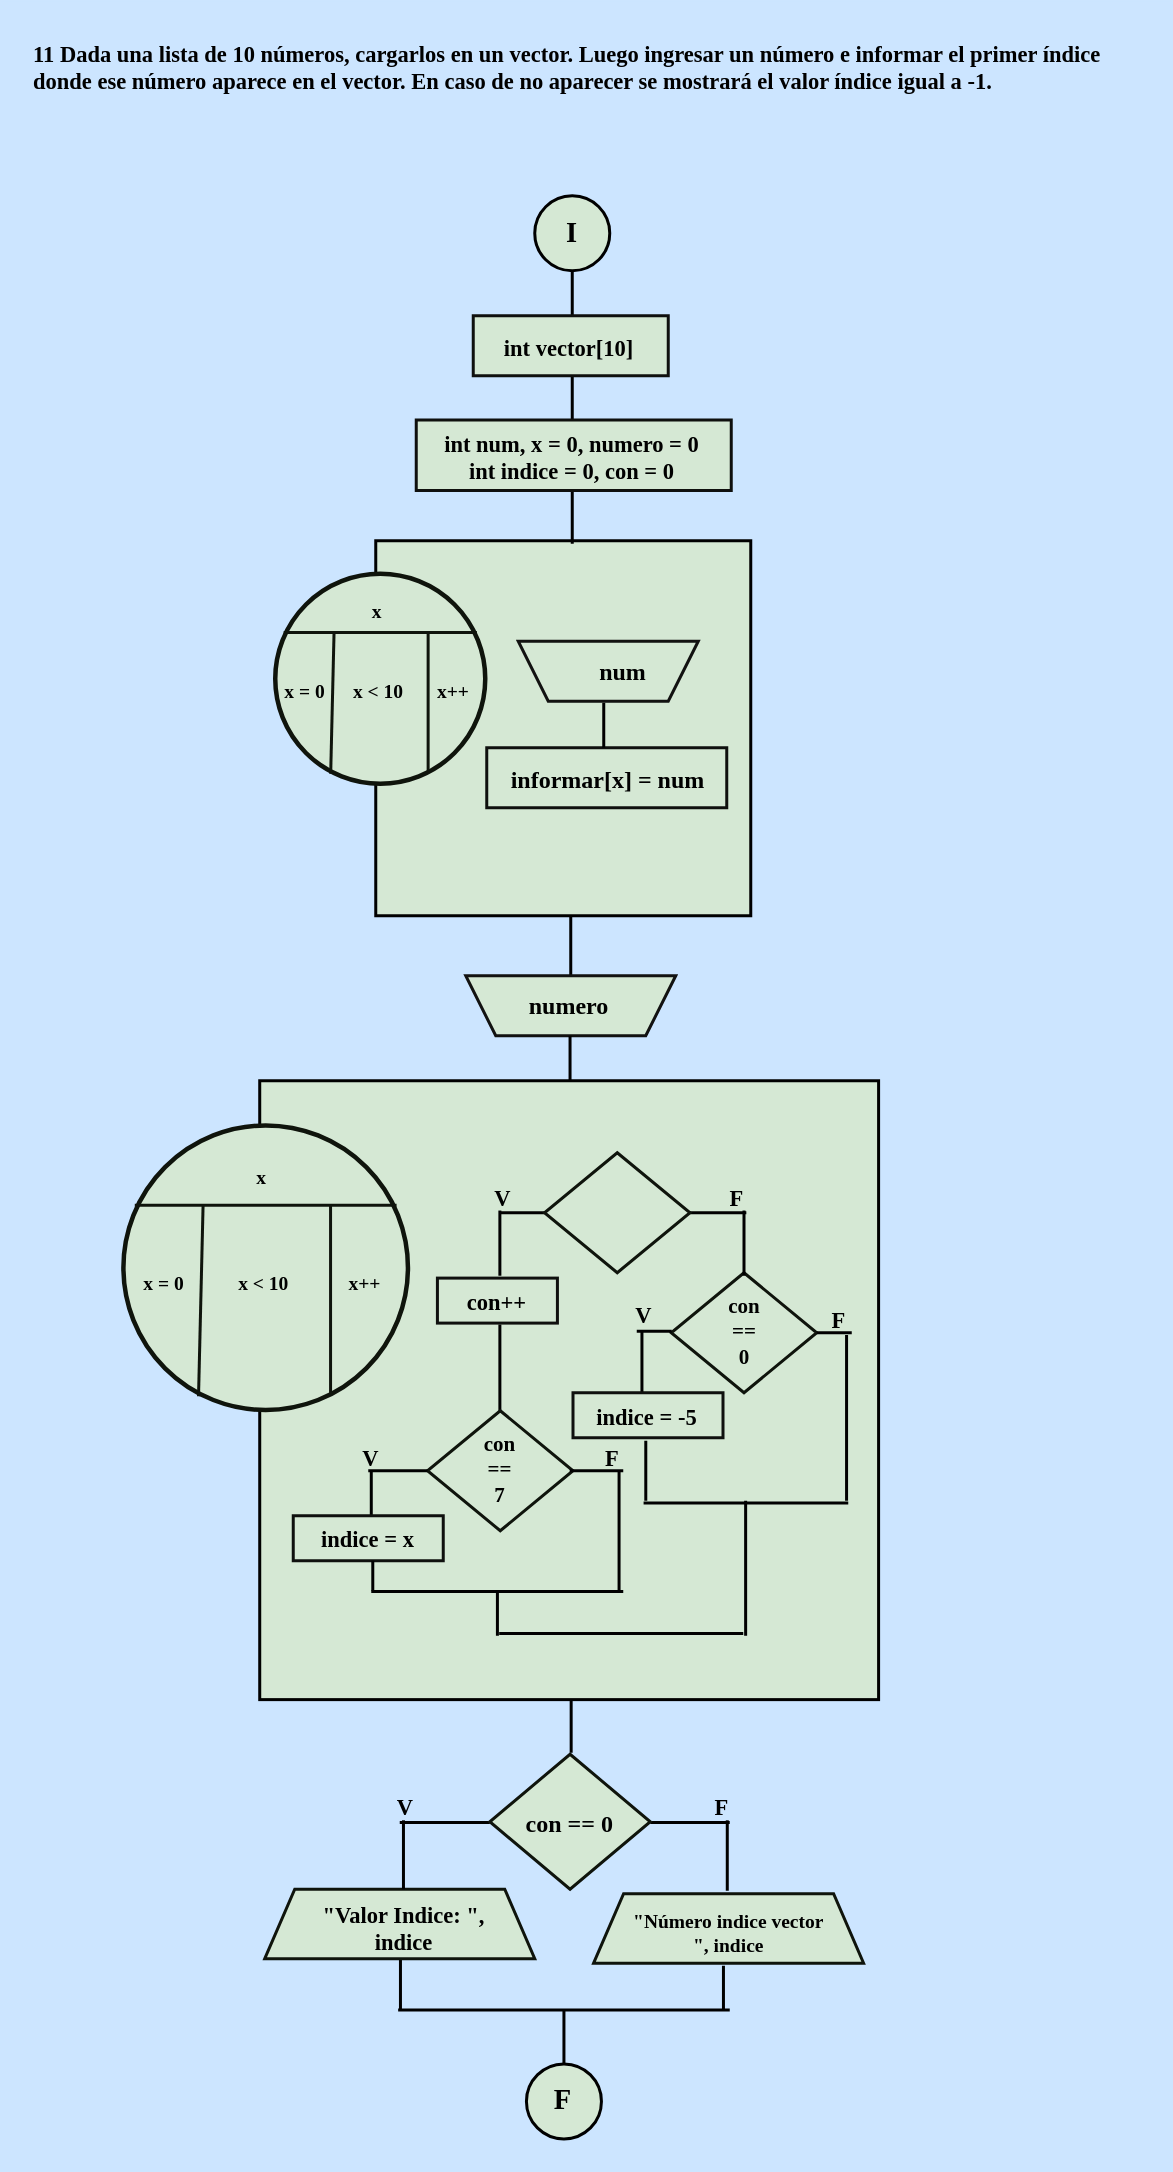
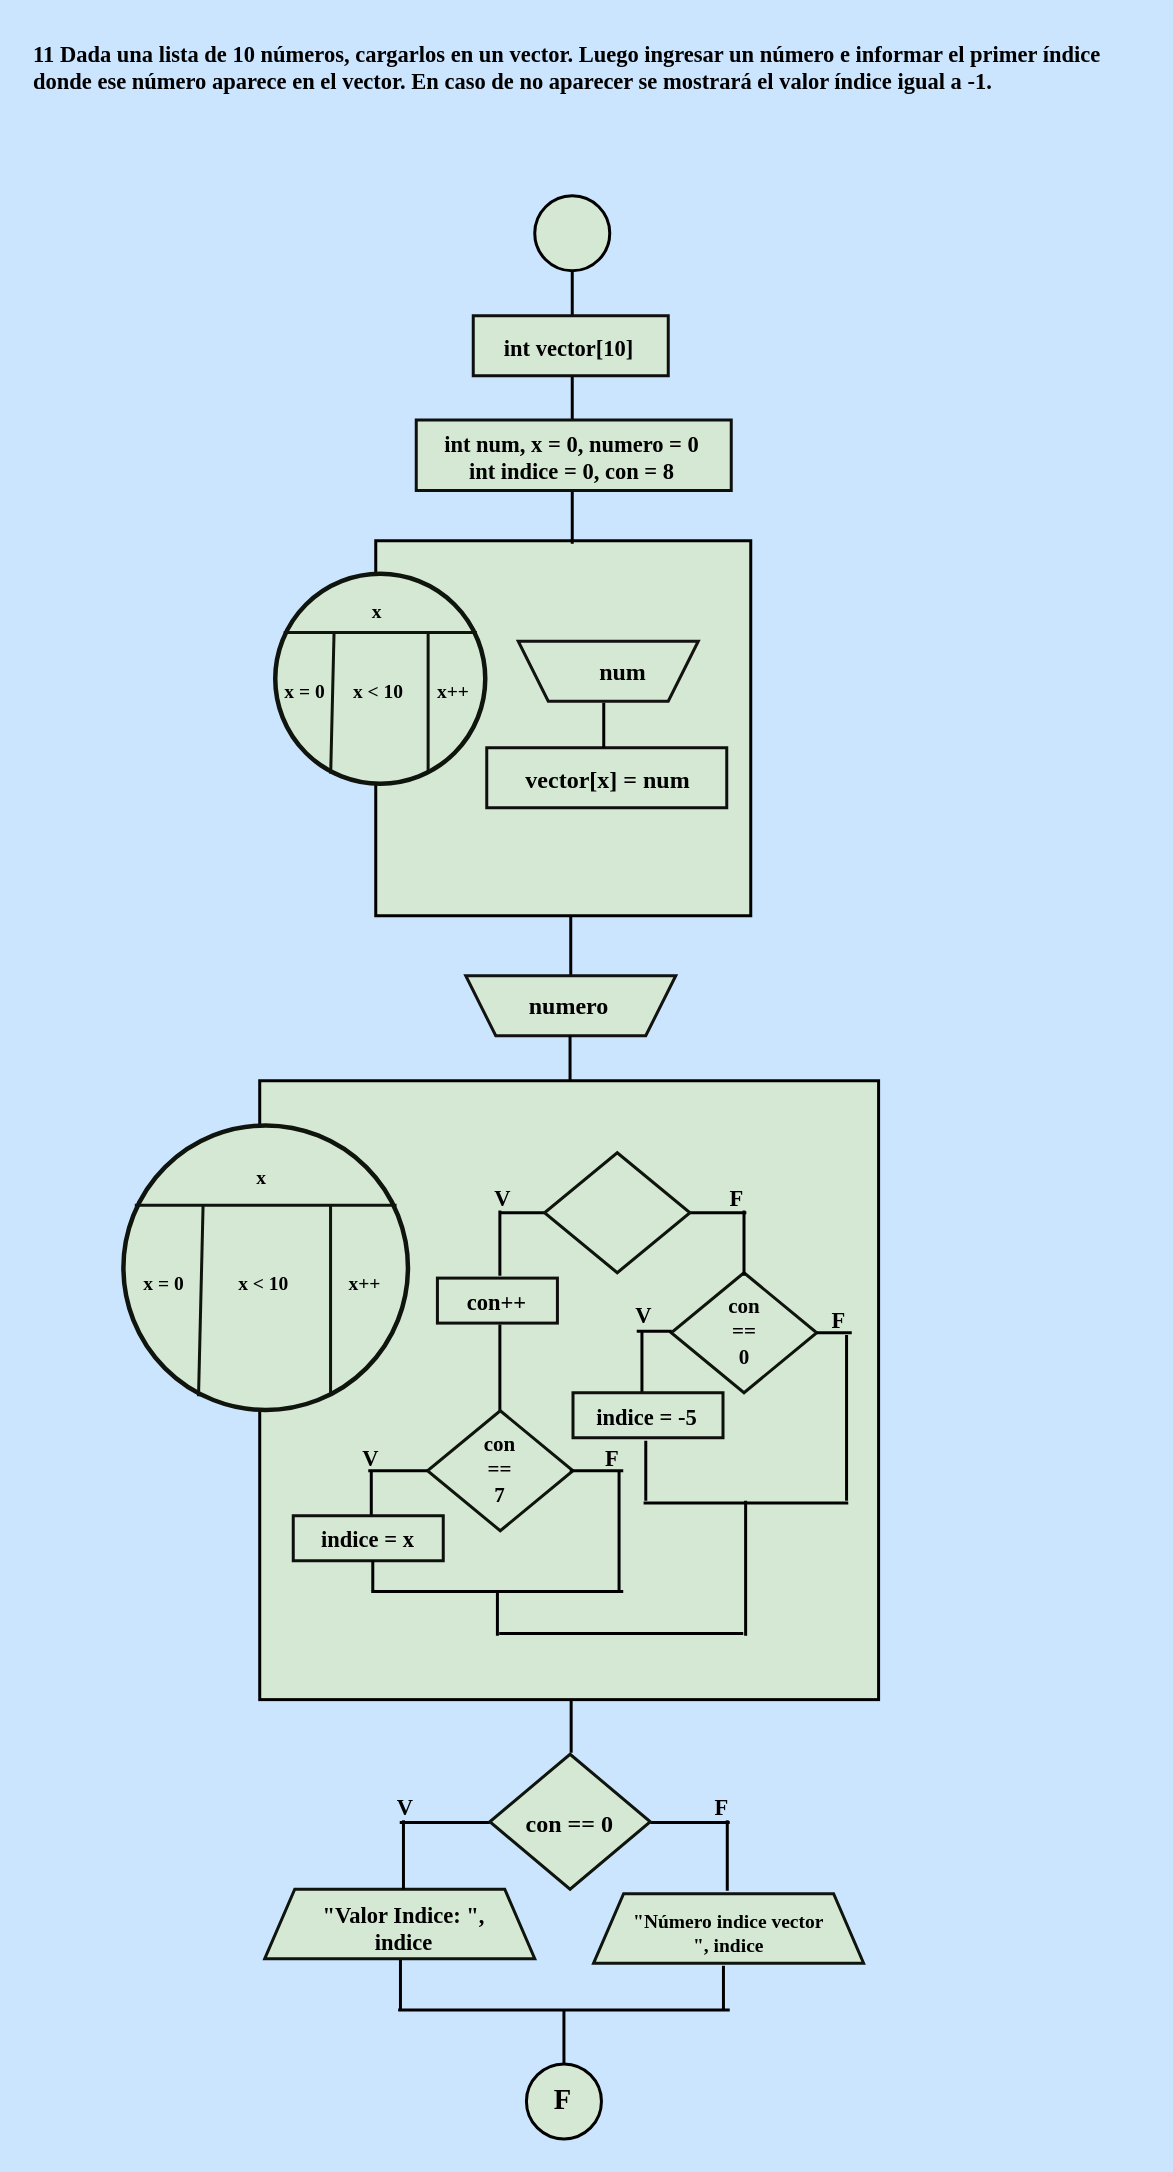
node "I": removed
node "int num, x = 0, numero = 0 int indice = 0, con = 0": label "int num, x = 0, numero = 0 int indice = 0, con = 0" -> "int num, x = 0, numero = 0 int indice = 0, con = 8"
node "informar[x] = num": label "informar[x] = num" -> "vector[x] = num"
